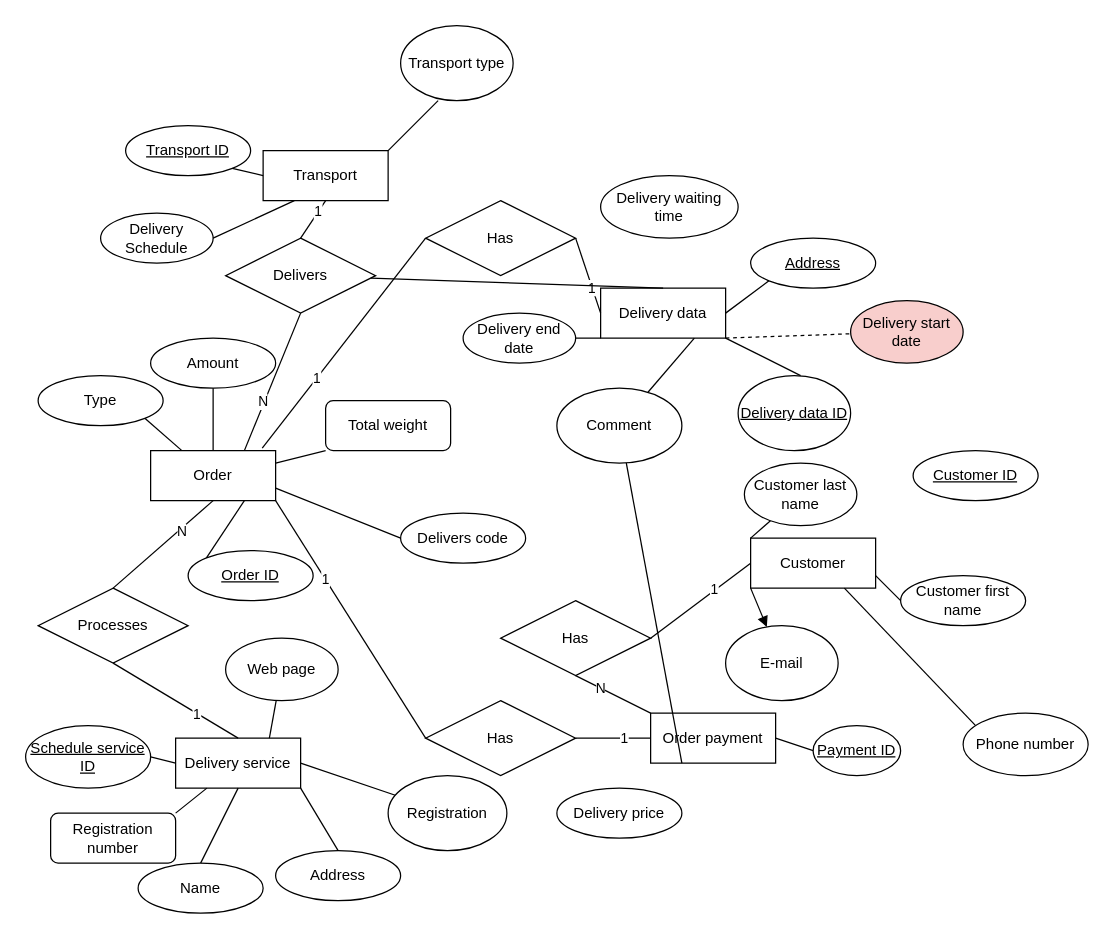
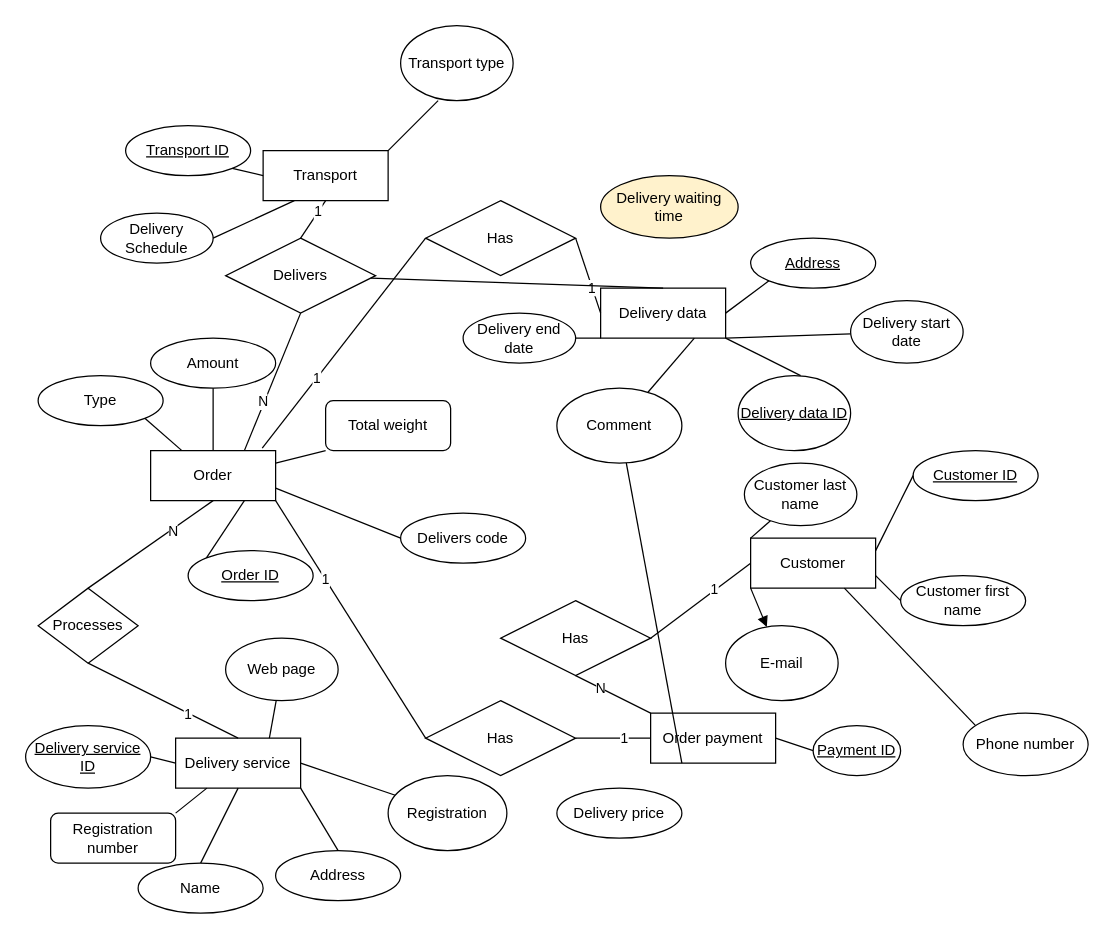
node "Delivery waiting time": fillcolor #ffffff -> #fff2cc
node "Delivery start date": fillcolor #f8cecc -> #ffffff
edge "Delivery data" -- "Delivery start date": style dashed -> solid
edge "Customer ID" -- "Customer": added
node "Processes": size 150x75 -> 100x75
node "Schedule service ID": label "Schedule service ID" -> "Delivery service ID"
